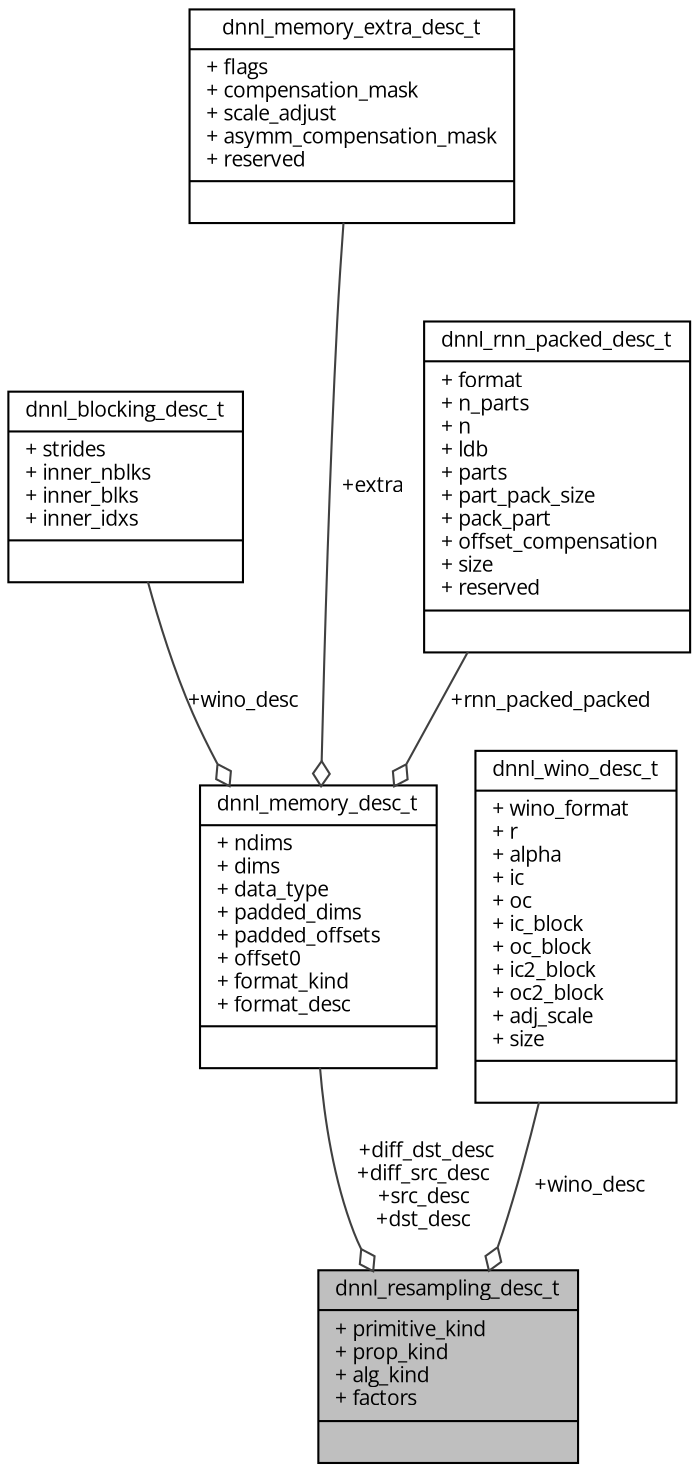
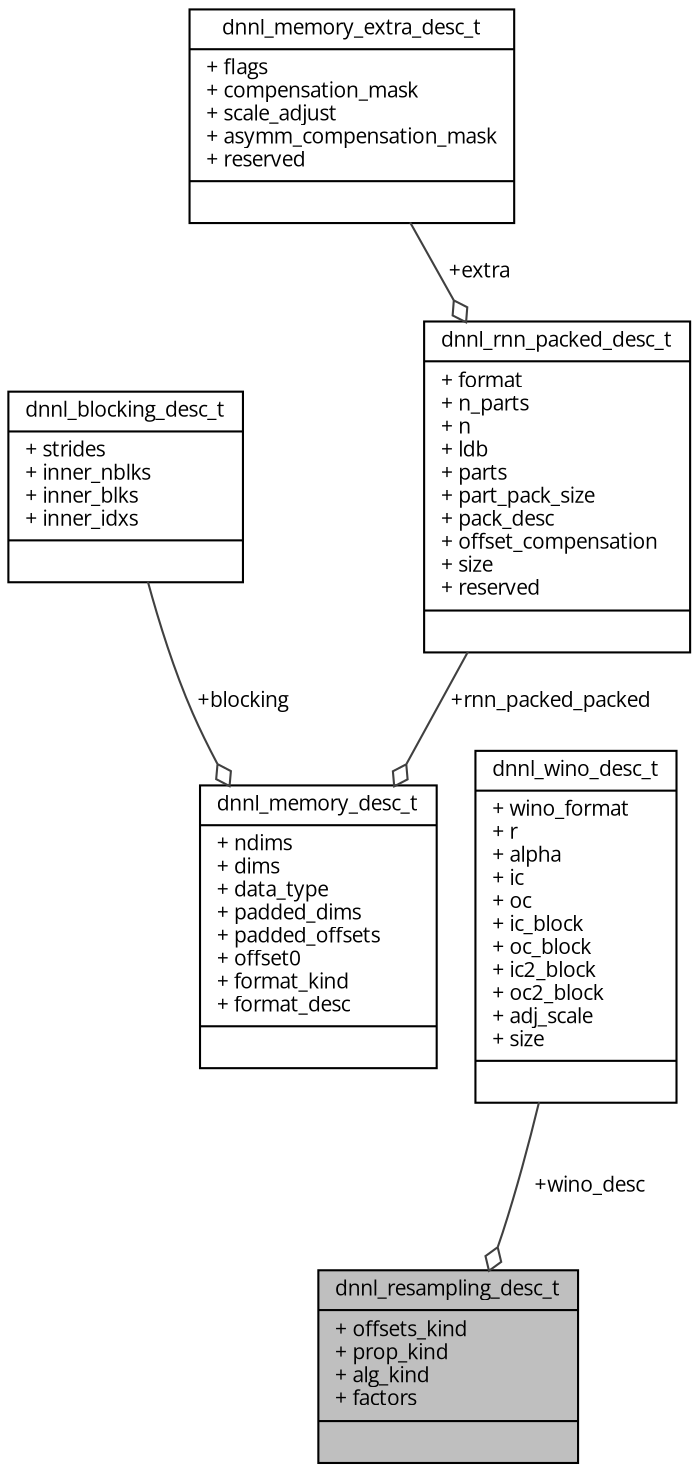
edge "dnnl_memory_extra_desc_t" -> "dnnl_memory_desc_t": now "dnnl_memory_extra_desc_t" -> "dnnl_rnn_packed_desc_t"
node "dnnl_rnn_packed_desc_t": text "+ pack_part" -> "+ pack_desc"
edge "dnnl_blocking_desc_t" -> "dnnl_memory_desc_t": label " +wino_desc" -> " +blocking"
edge "dnnl_memory_desc_t" -> "dnnl_resampling_desc_t": removed, label "+diff_dst_desc +diff_src_desc +src_desc +dst_desc"
node "dnnl_resampling_desc_t": text "+ primitive_kind" -> "+ offsets_kind"
